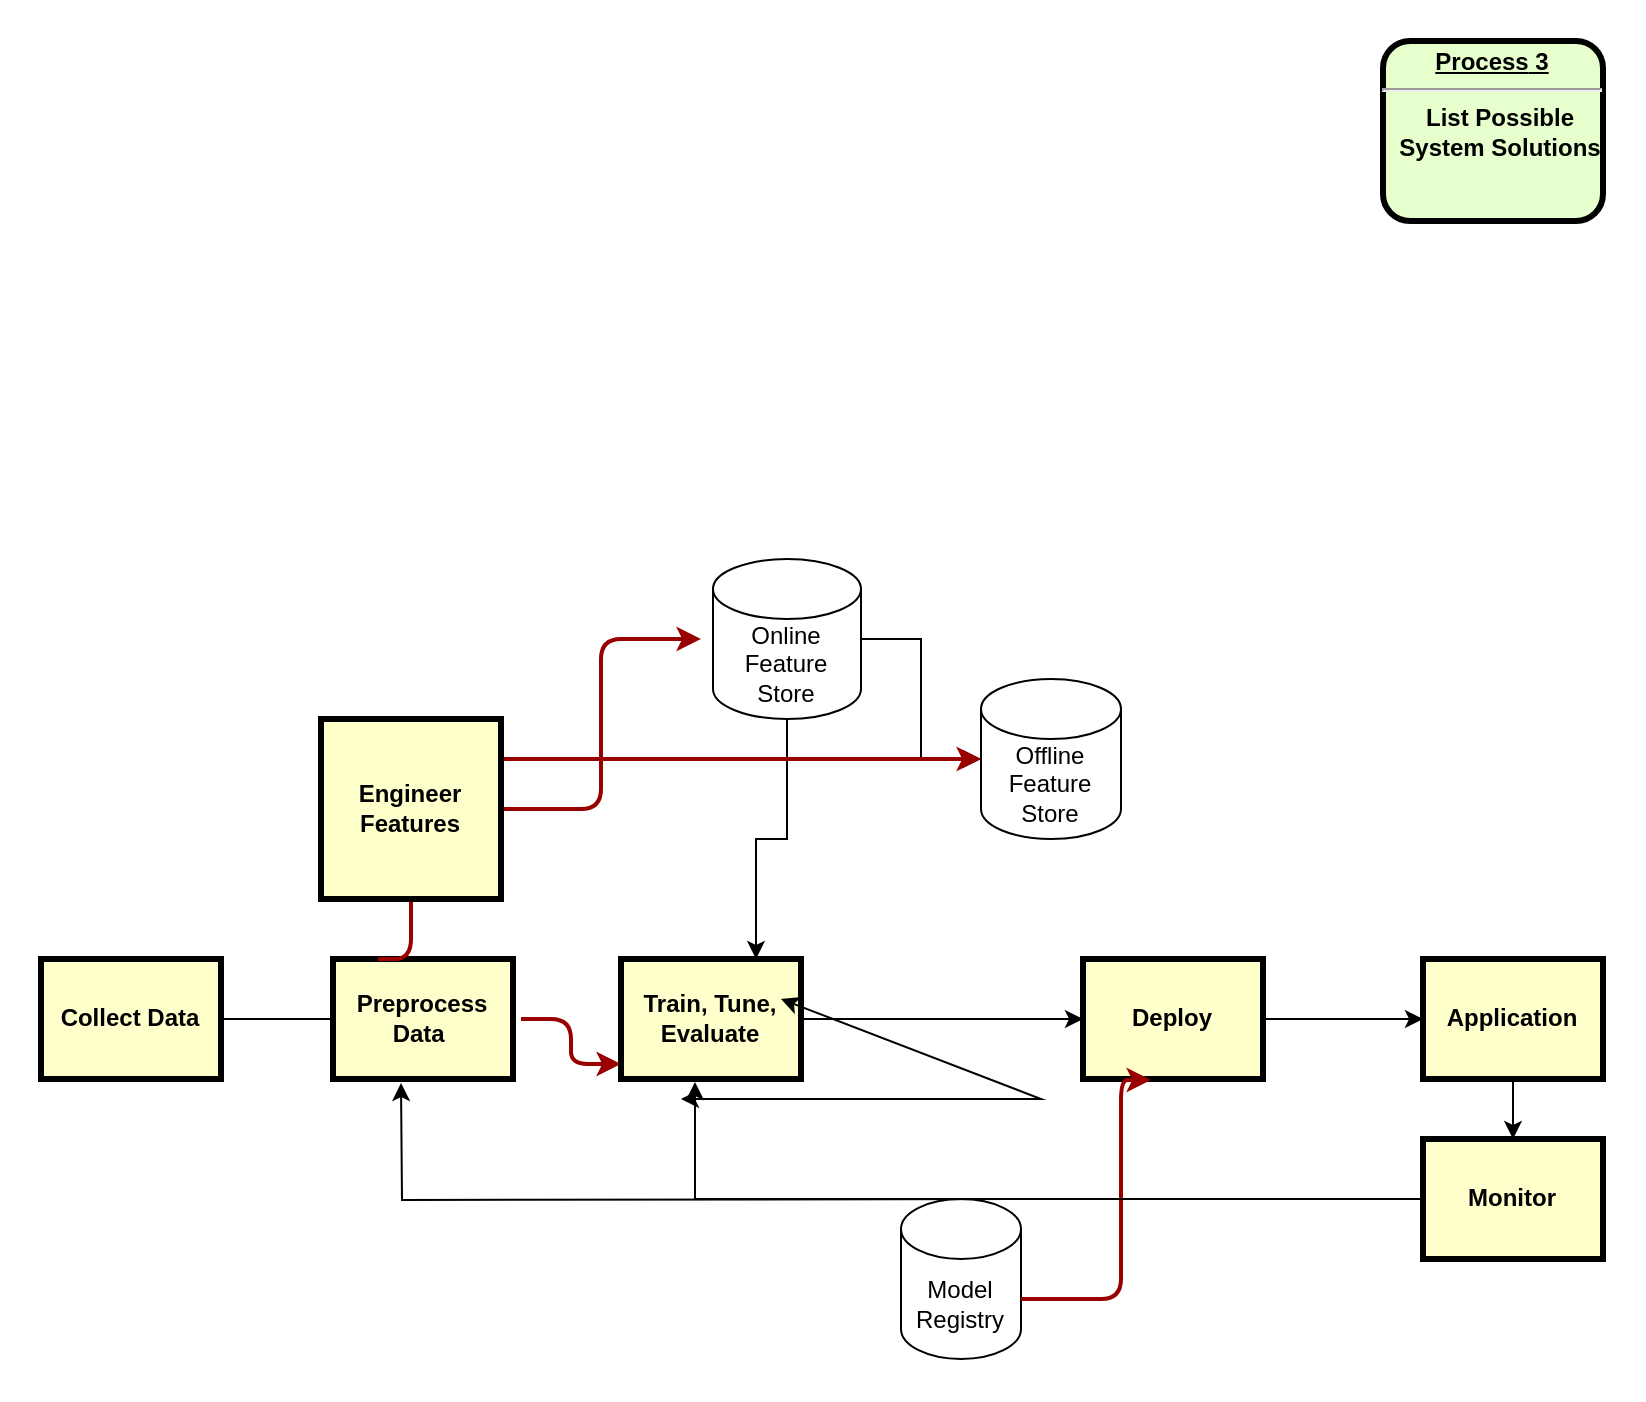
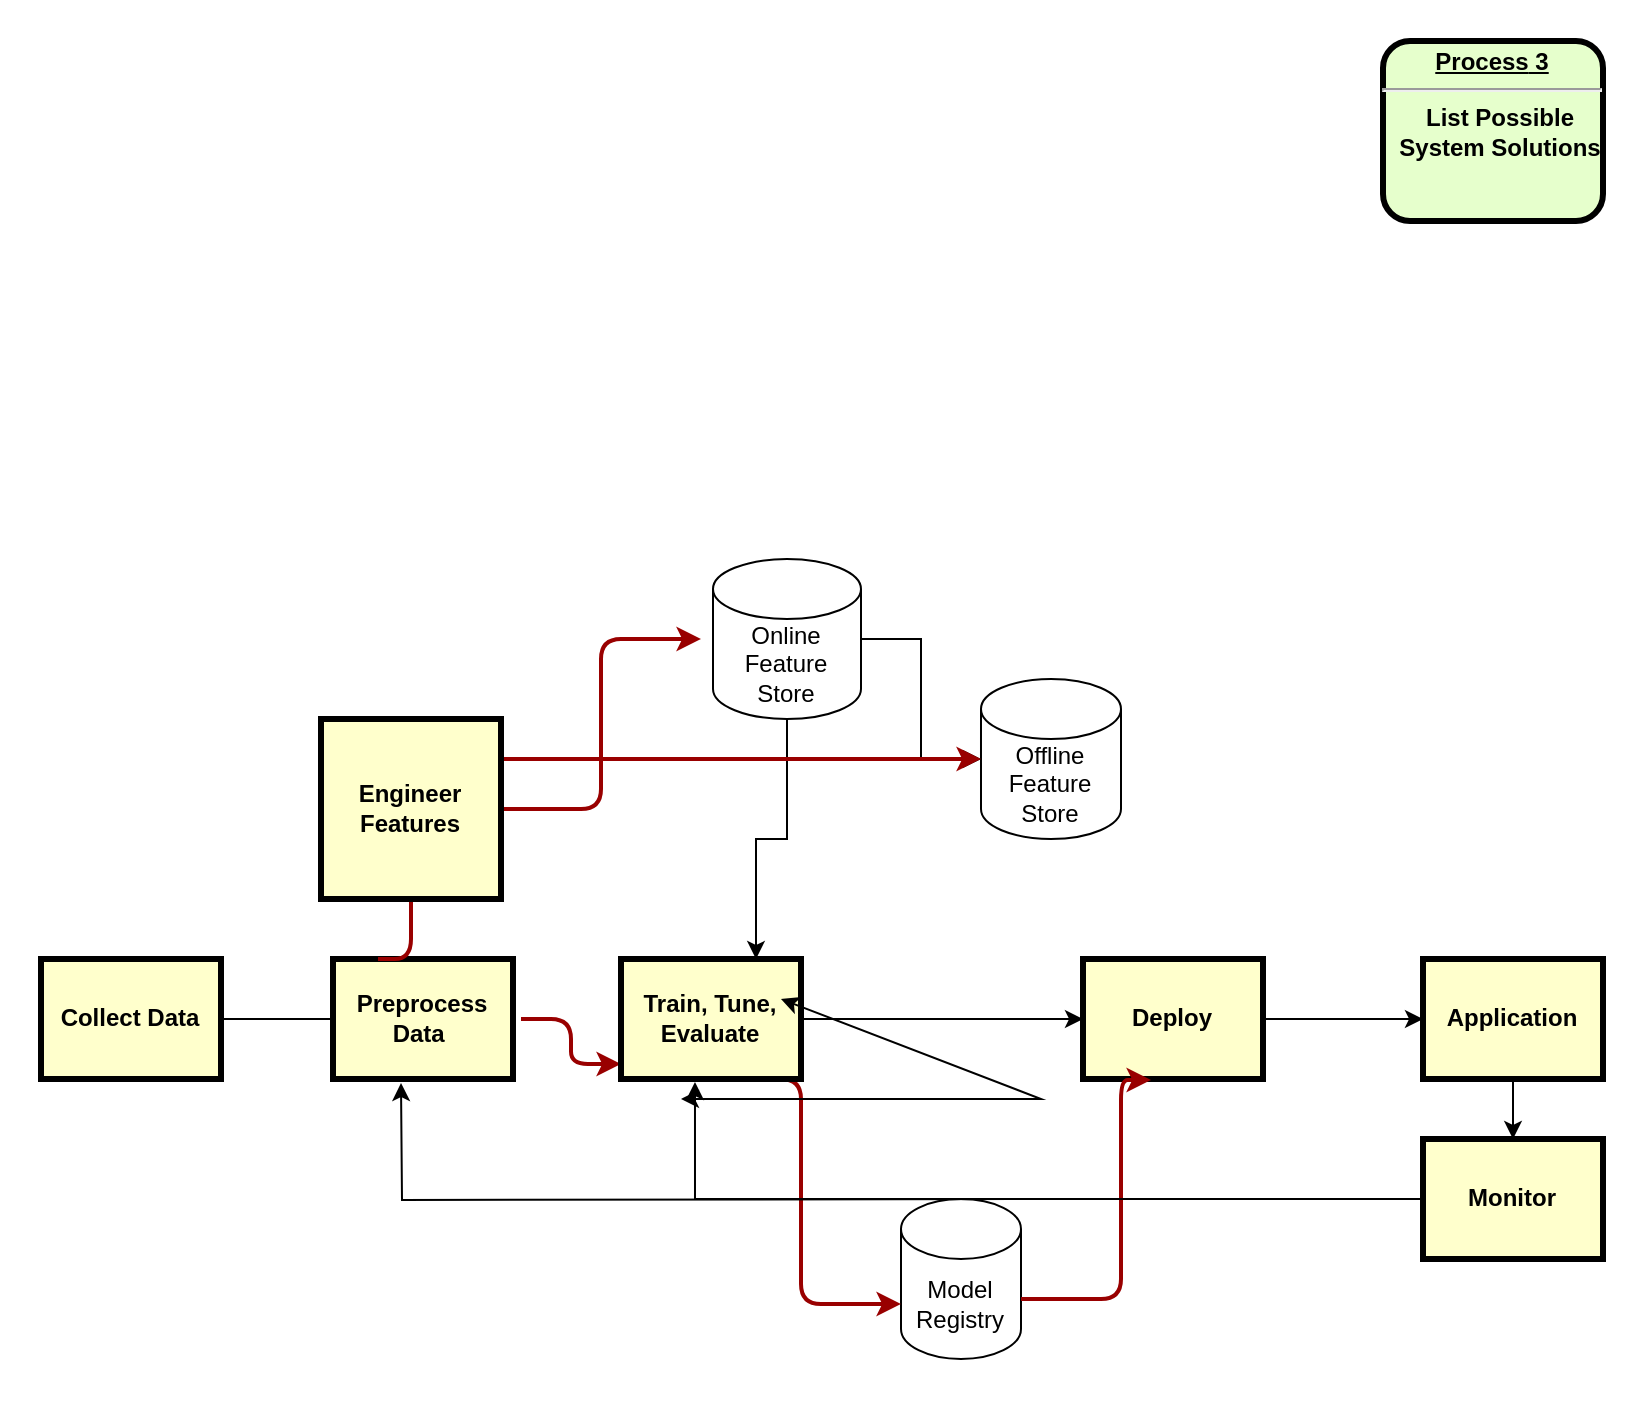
edge "Train, Tune, Evaluate" -> "Model Registry": added
